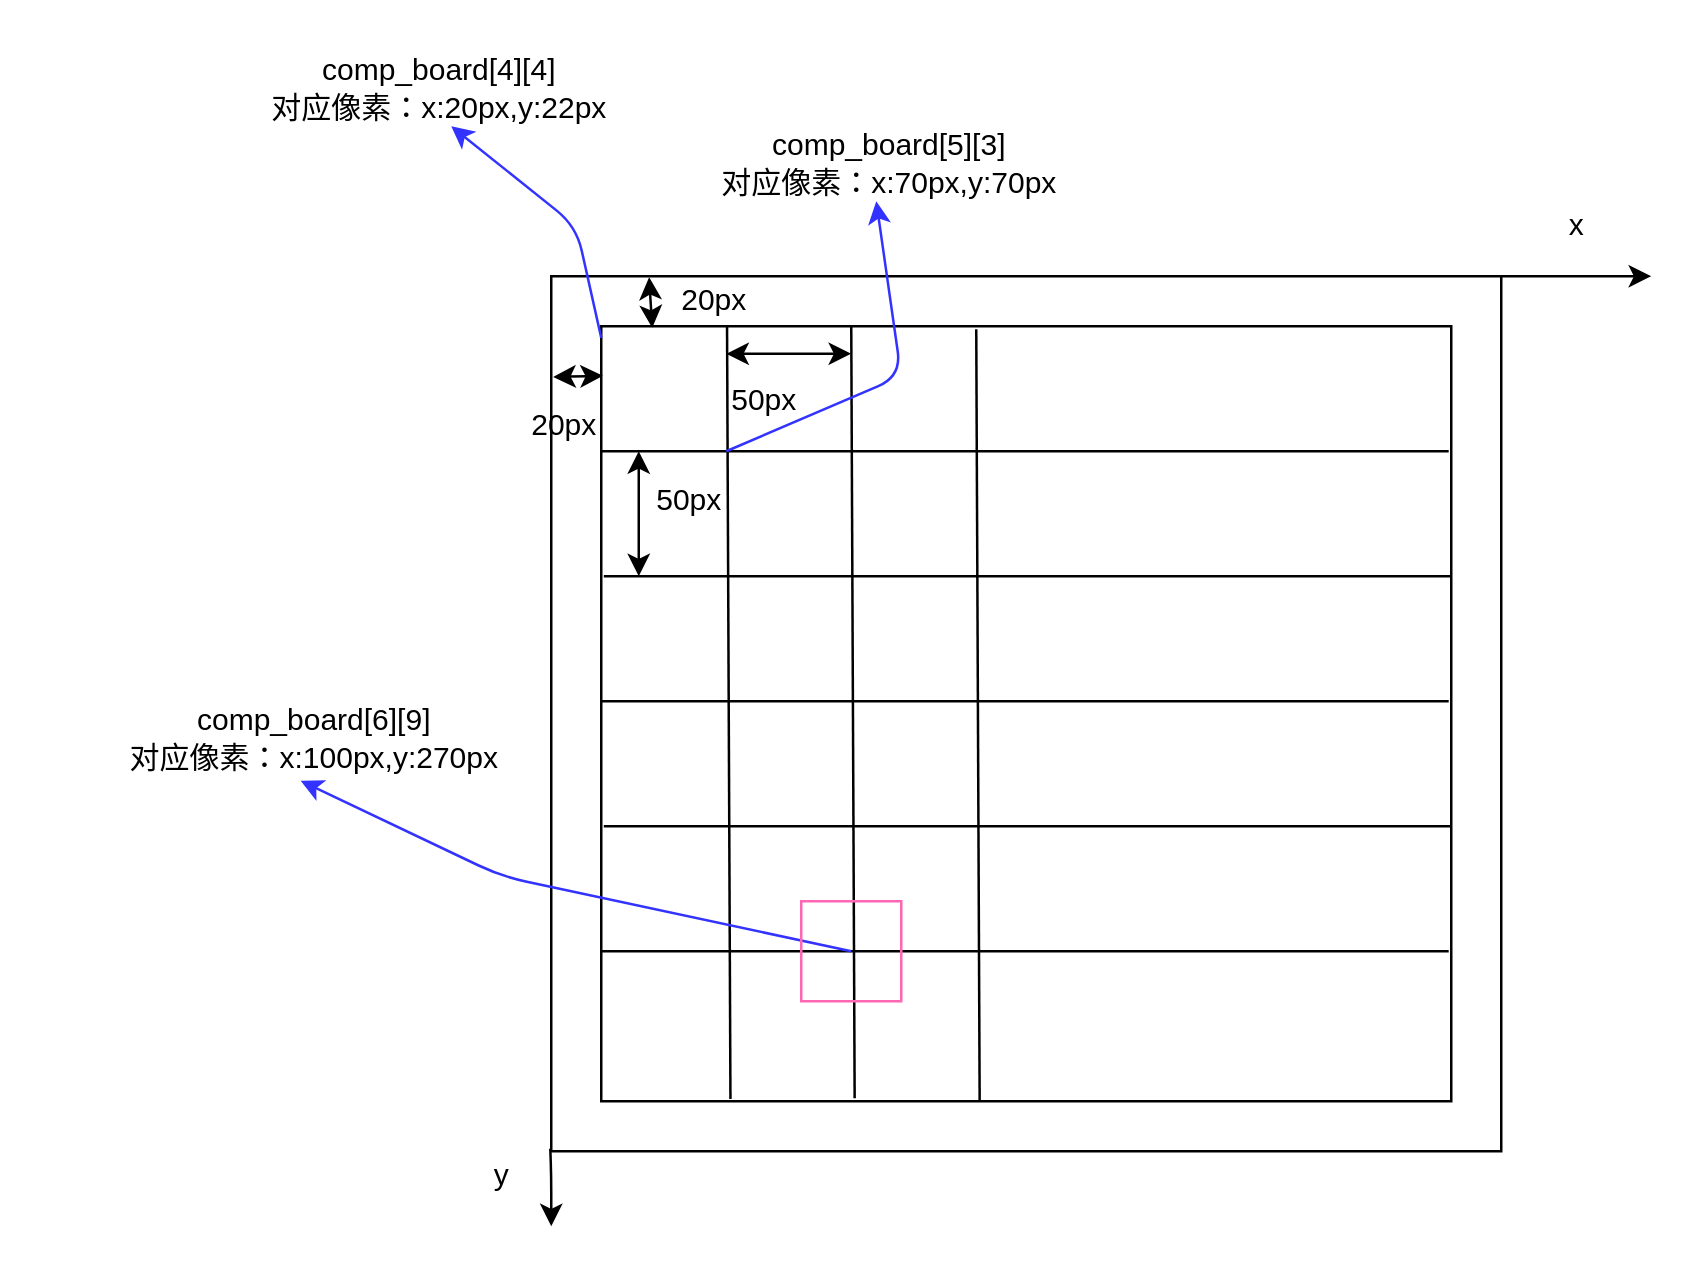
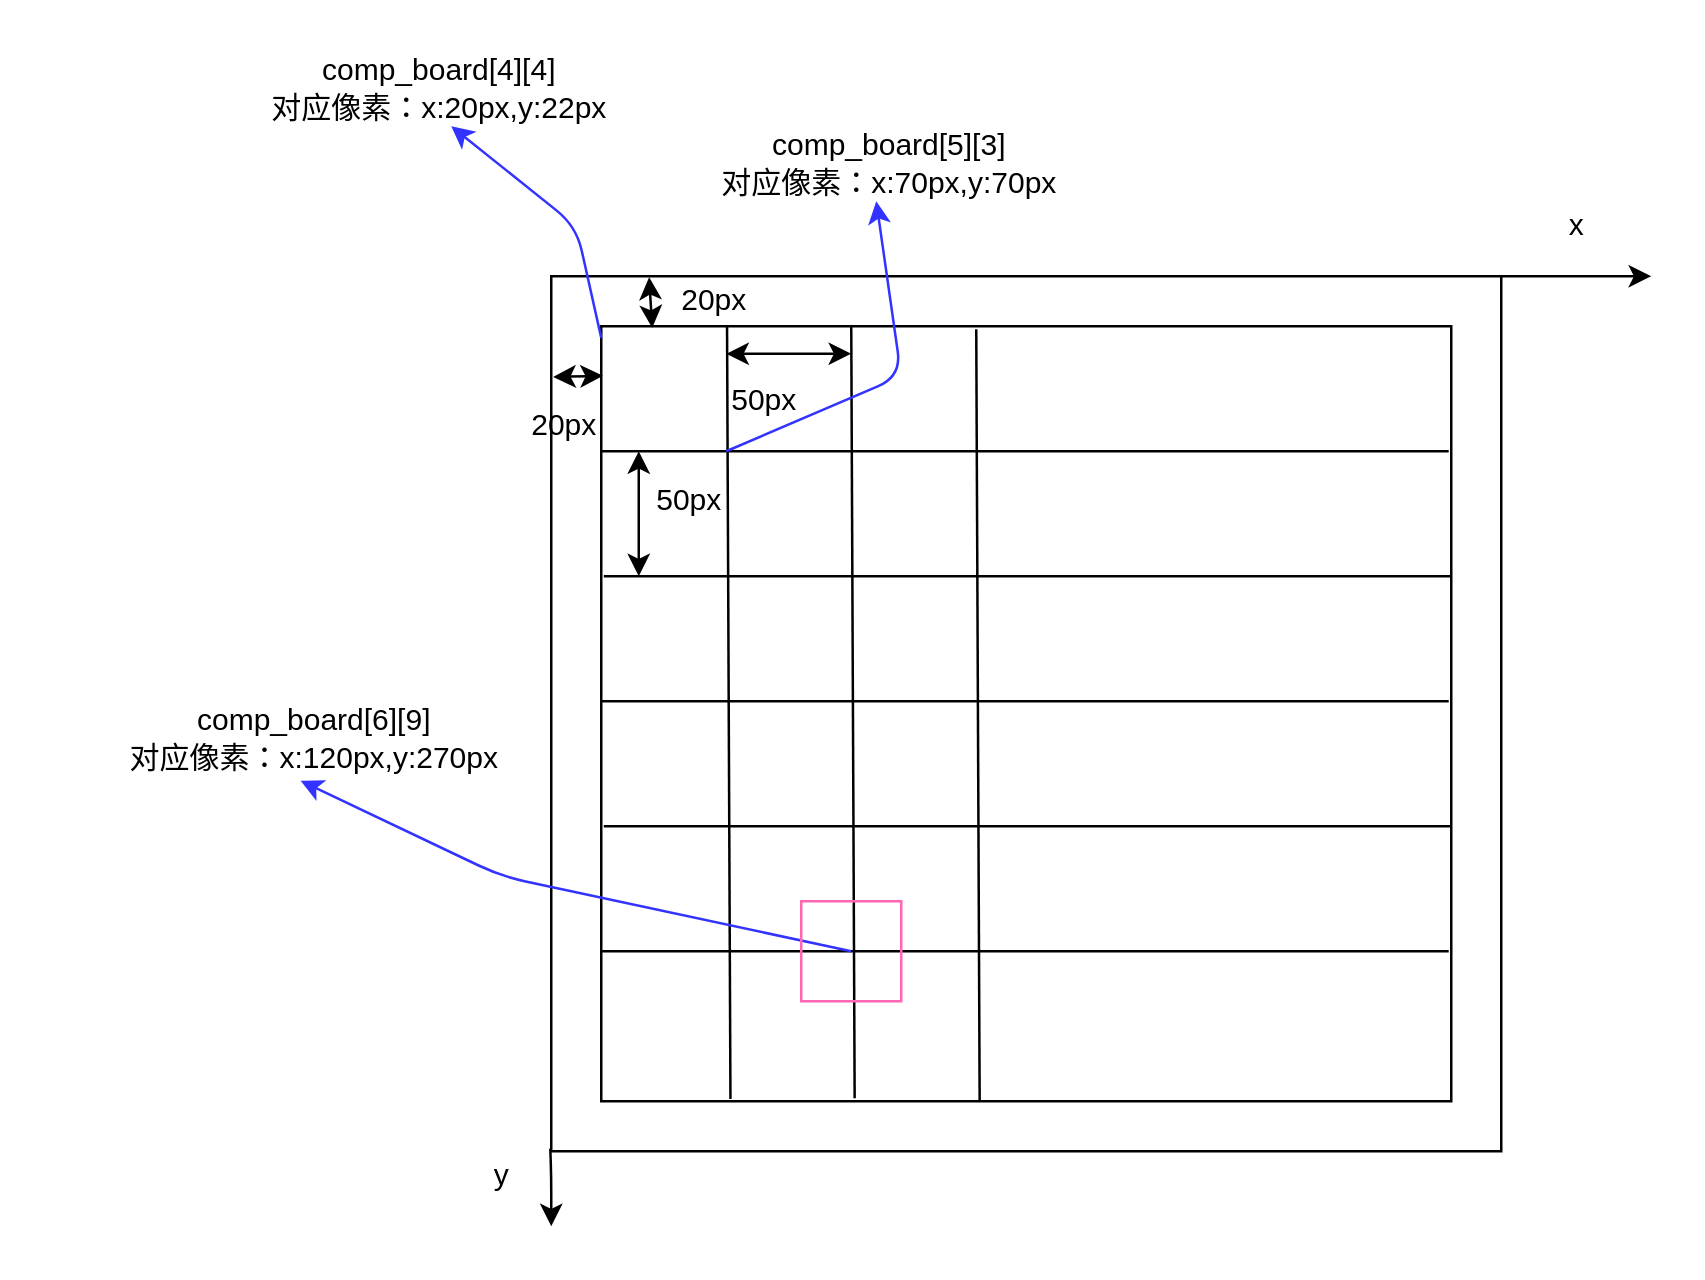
node "comp_board[6][9] 对应像素：x:100px,y:270px": label "comp_board[6][9] 对应像素：x:100px,y:270px" -> "comp_board[6][9] 对应像素：x:120px,y:270px"
